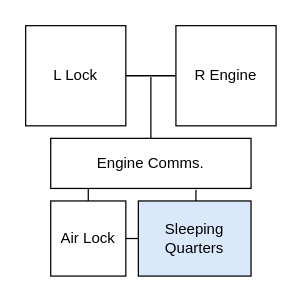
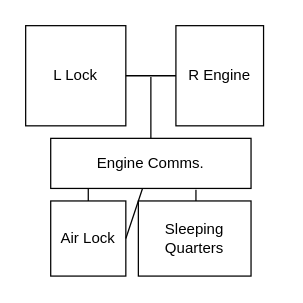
node "R Engine": size 100x100 -> 88x100
edge "Air Lock" -- "Sleeping Quarters": now "Air Lock" -- "Engine Comms."
node "Sleeping Quarters": fillcolor #dae8fc -> #ffffff
